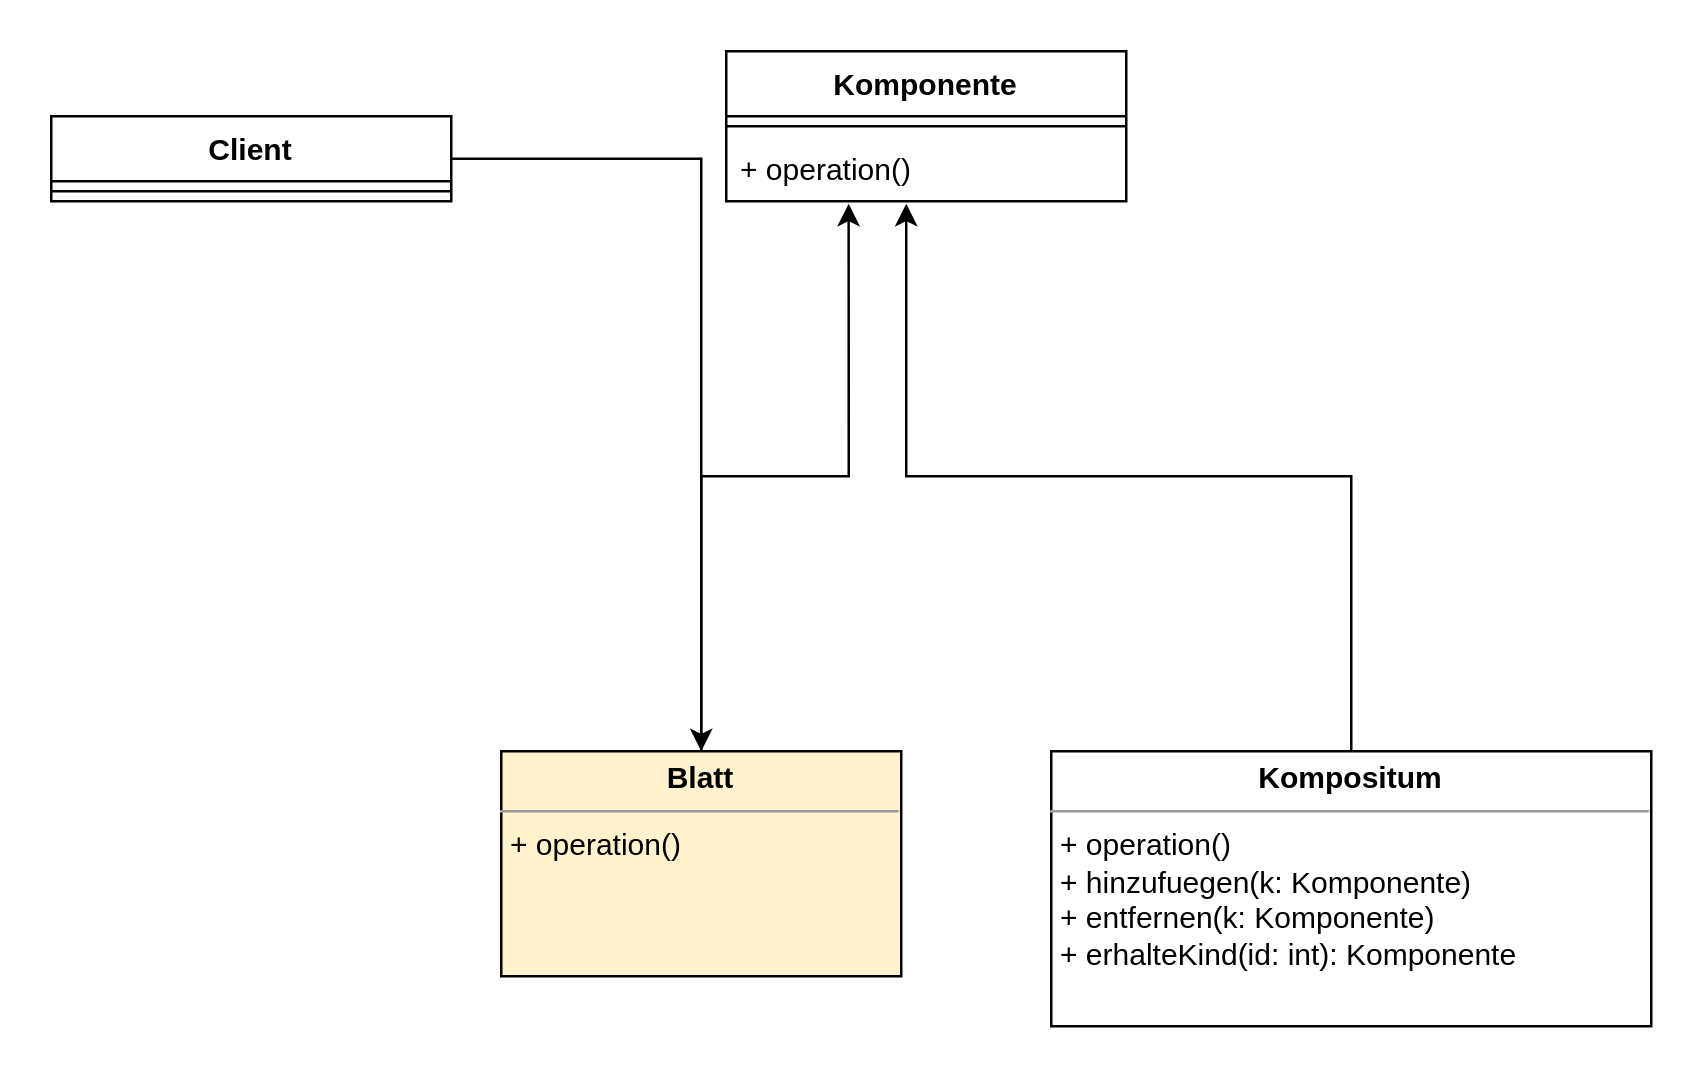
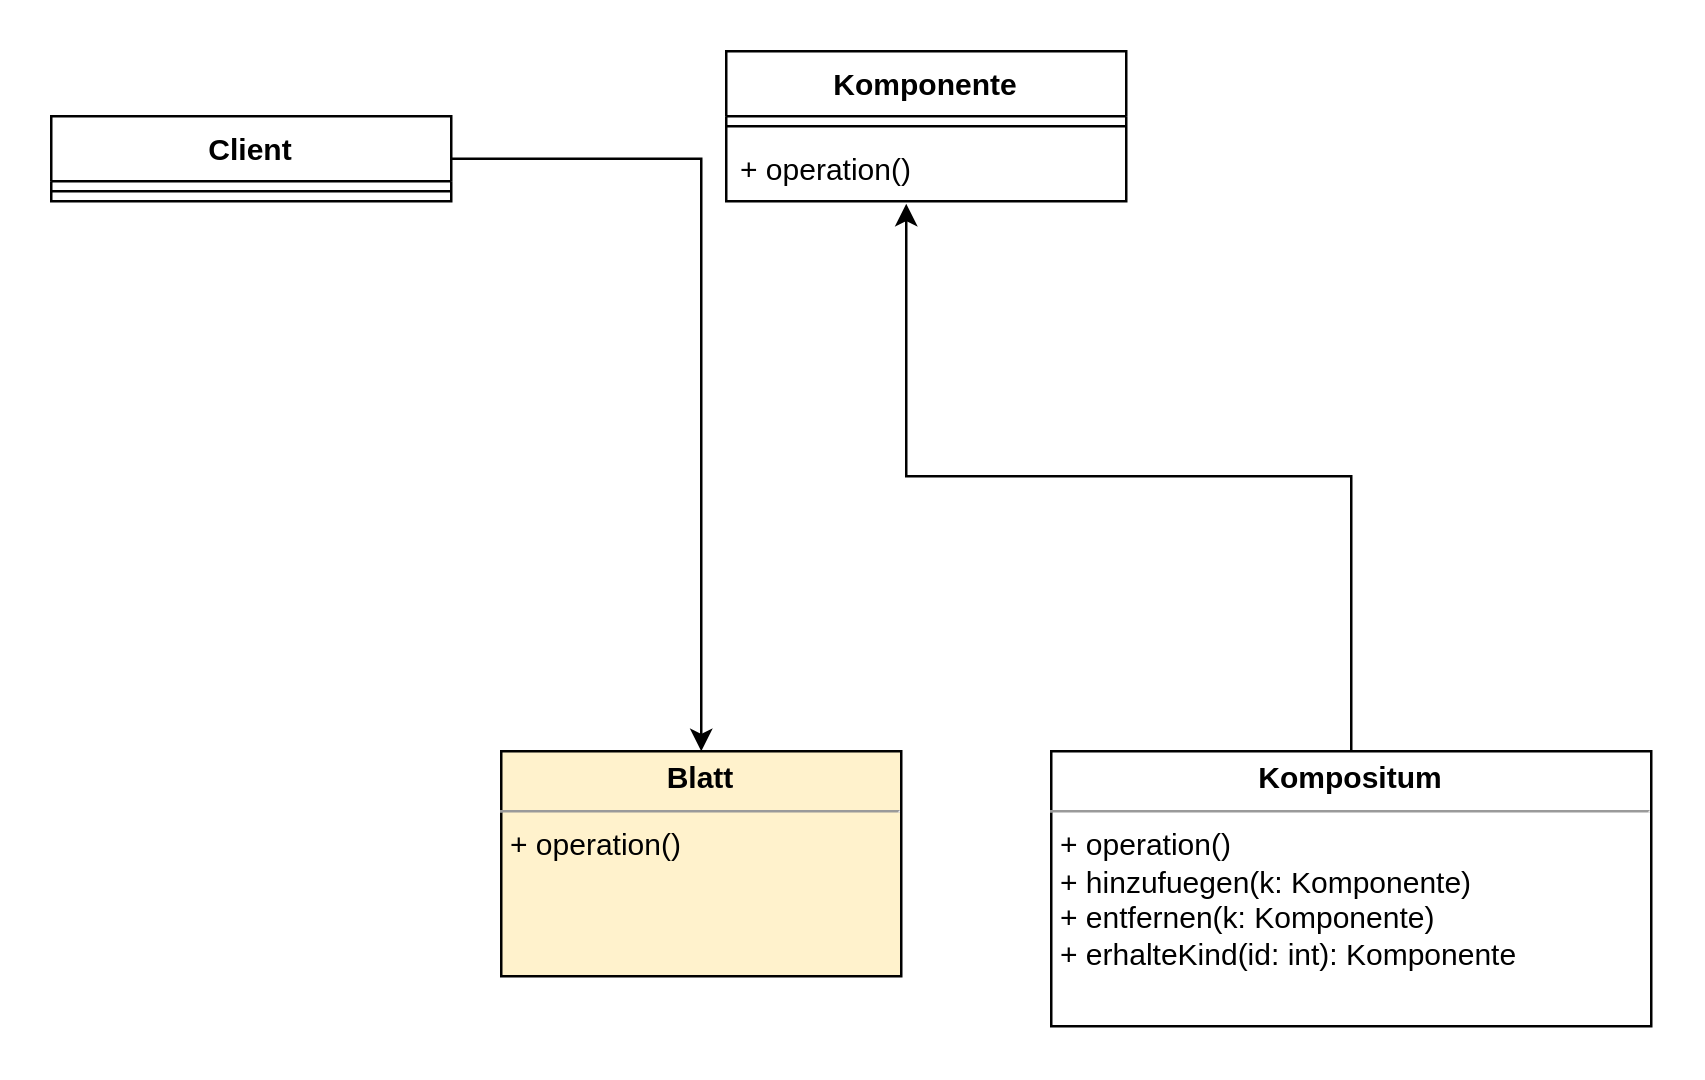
edge "Blatt + operation()" -> "+ operation()": removed
